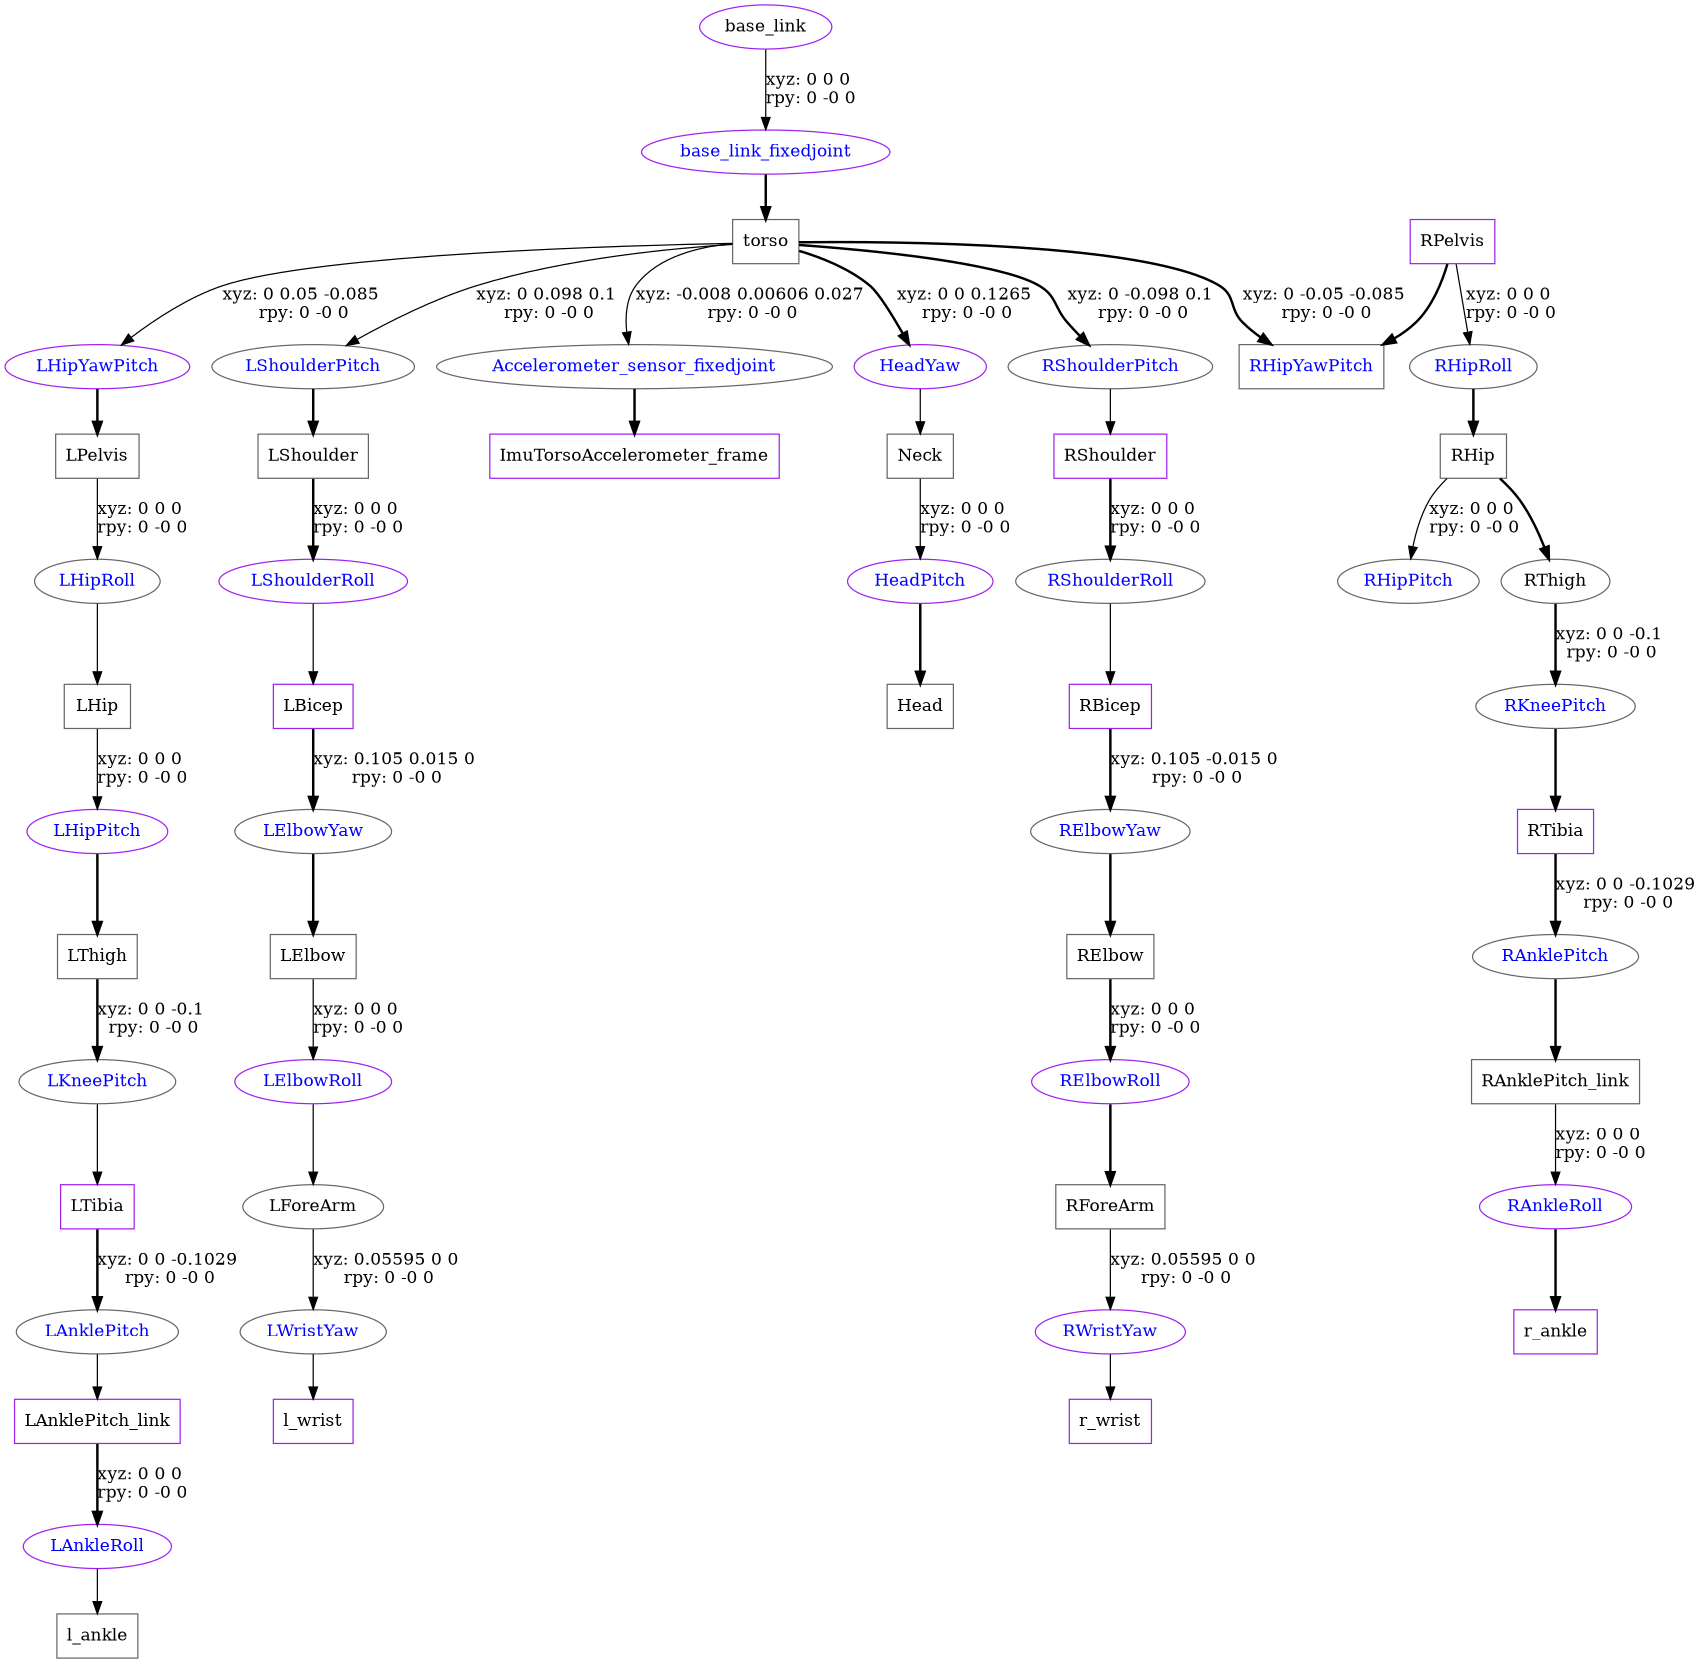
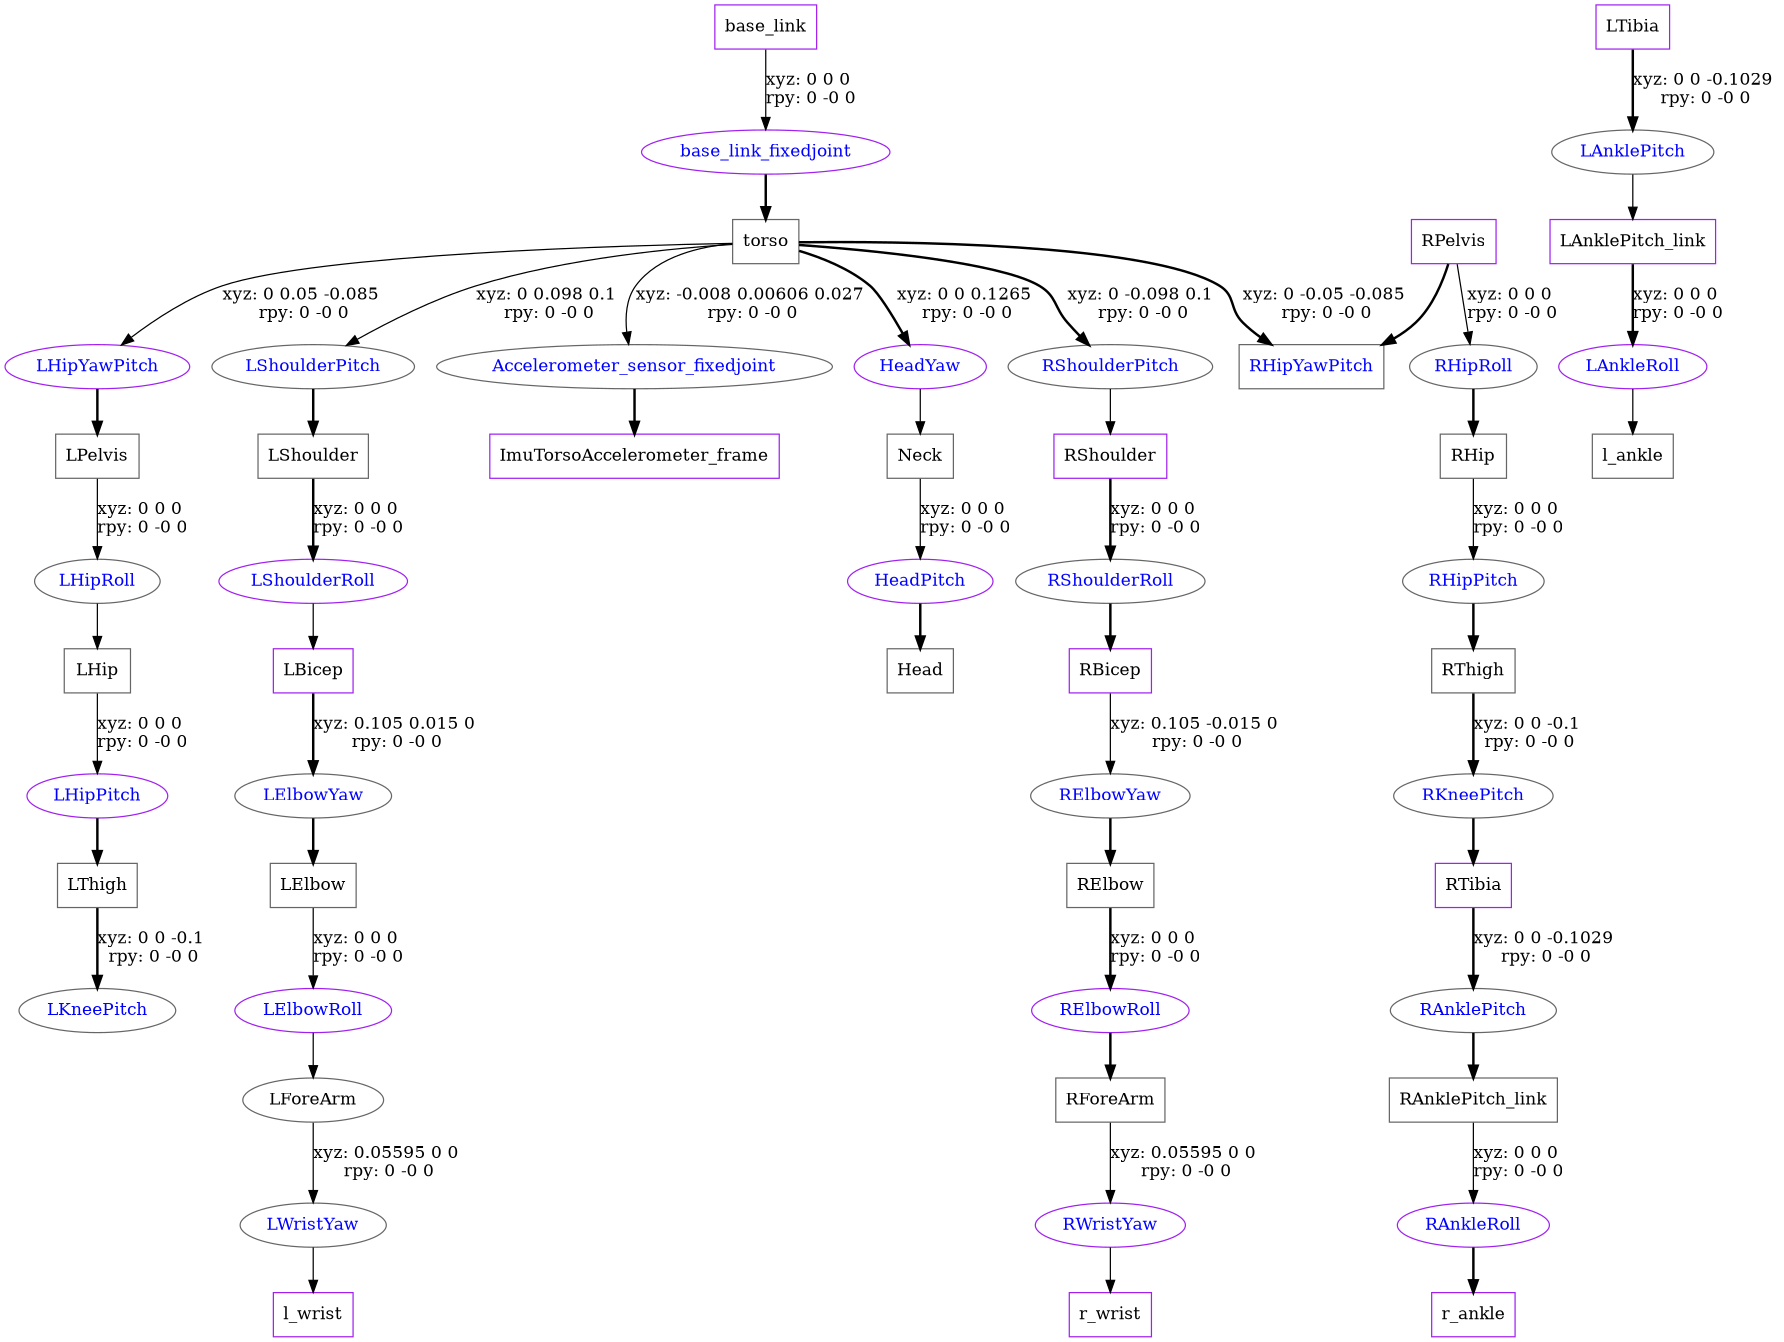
node "base_link": shape ellipse -> box
edge "RHip" -> "RThigh": now "RHipPitch" -> "RThigh"
node "RThigh": shape ellipse -> box
edge "RShoulderRoll" -> "RBicep": style solid -> bold
edge "RBicep" -> "RElbowYaw": style bold -> solid
edge "LKneePitch" -> "LTibia": removed
